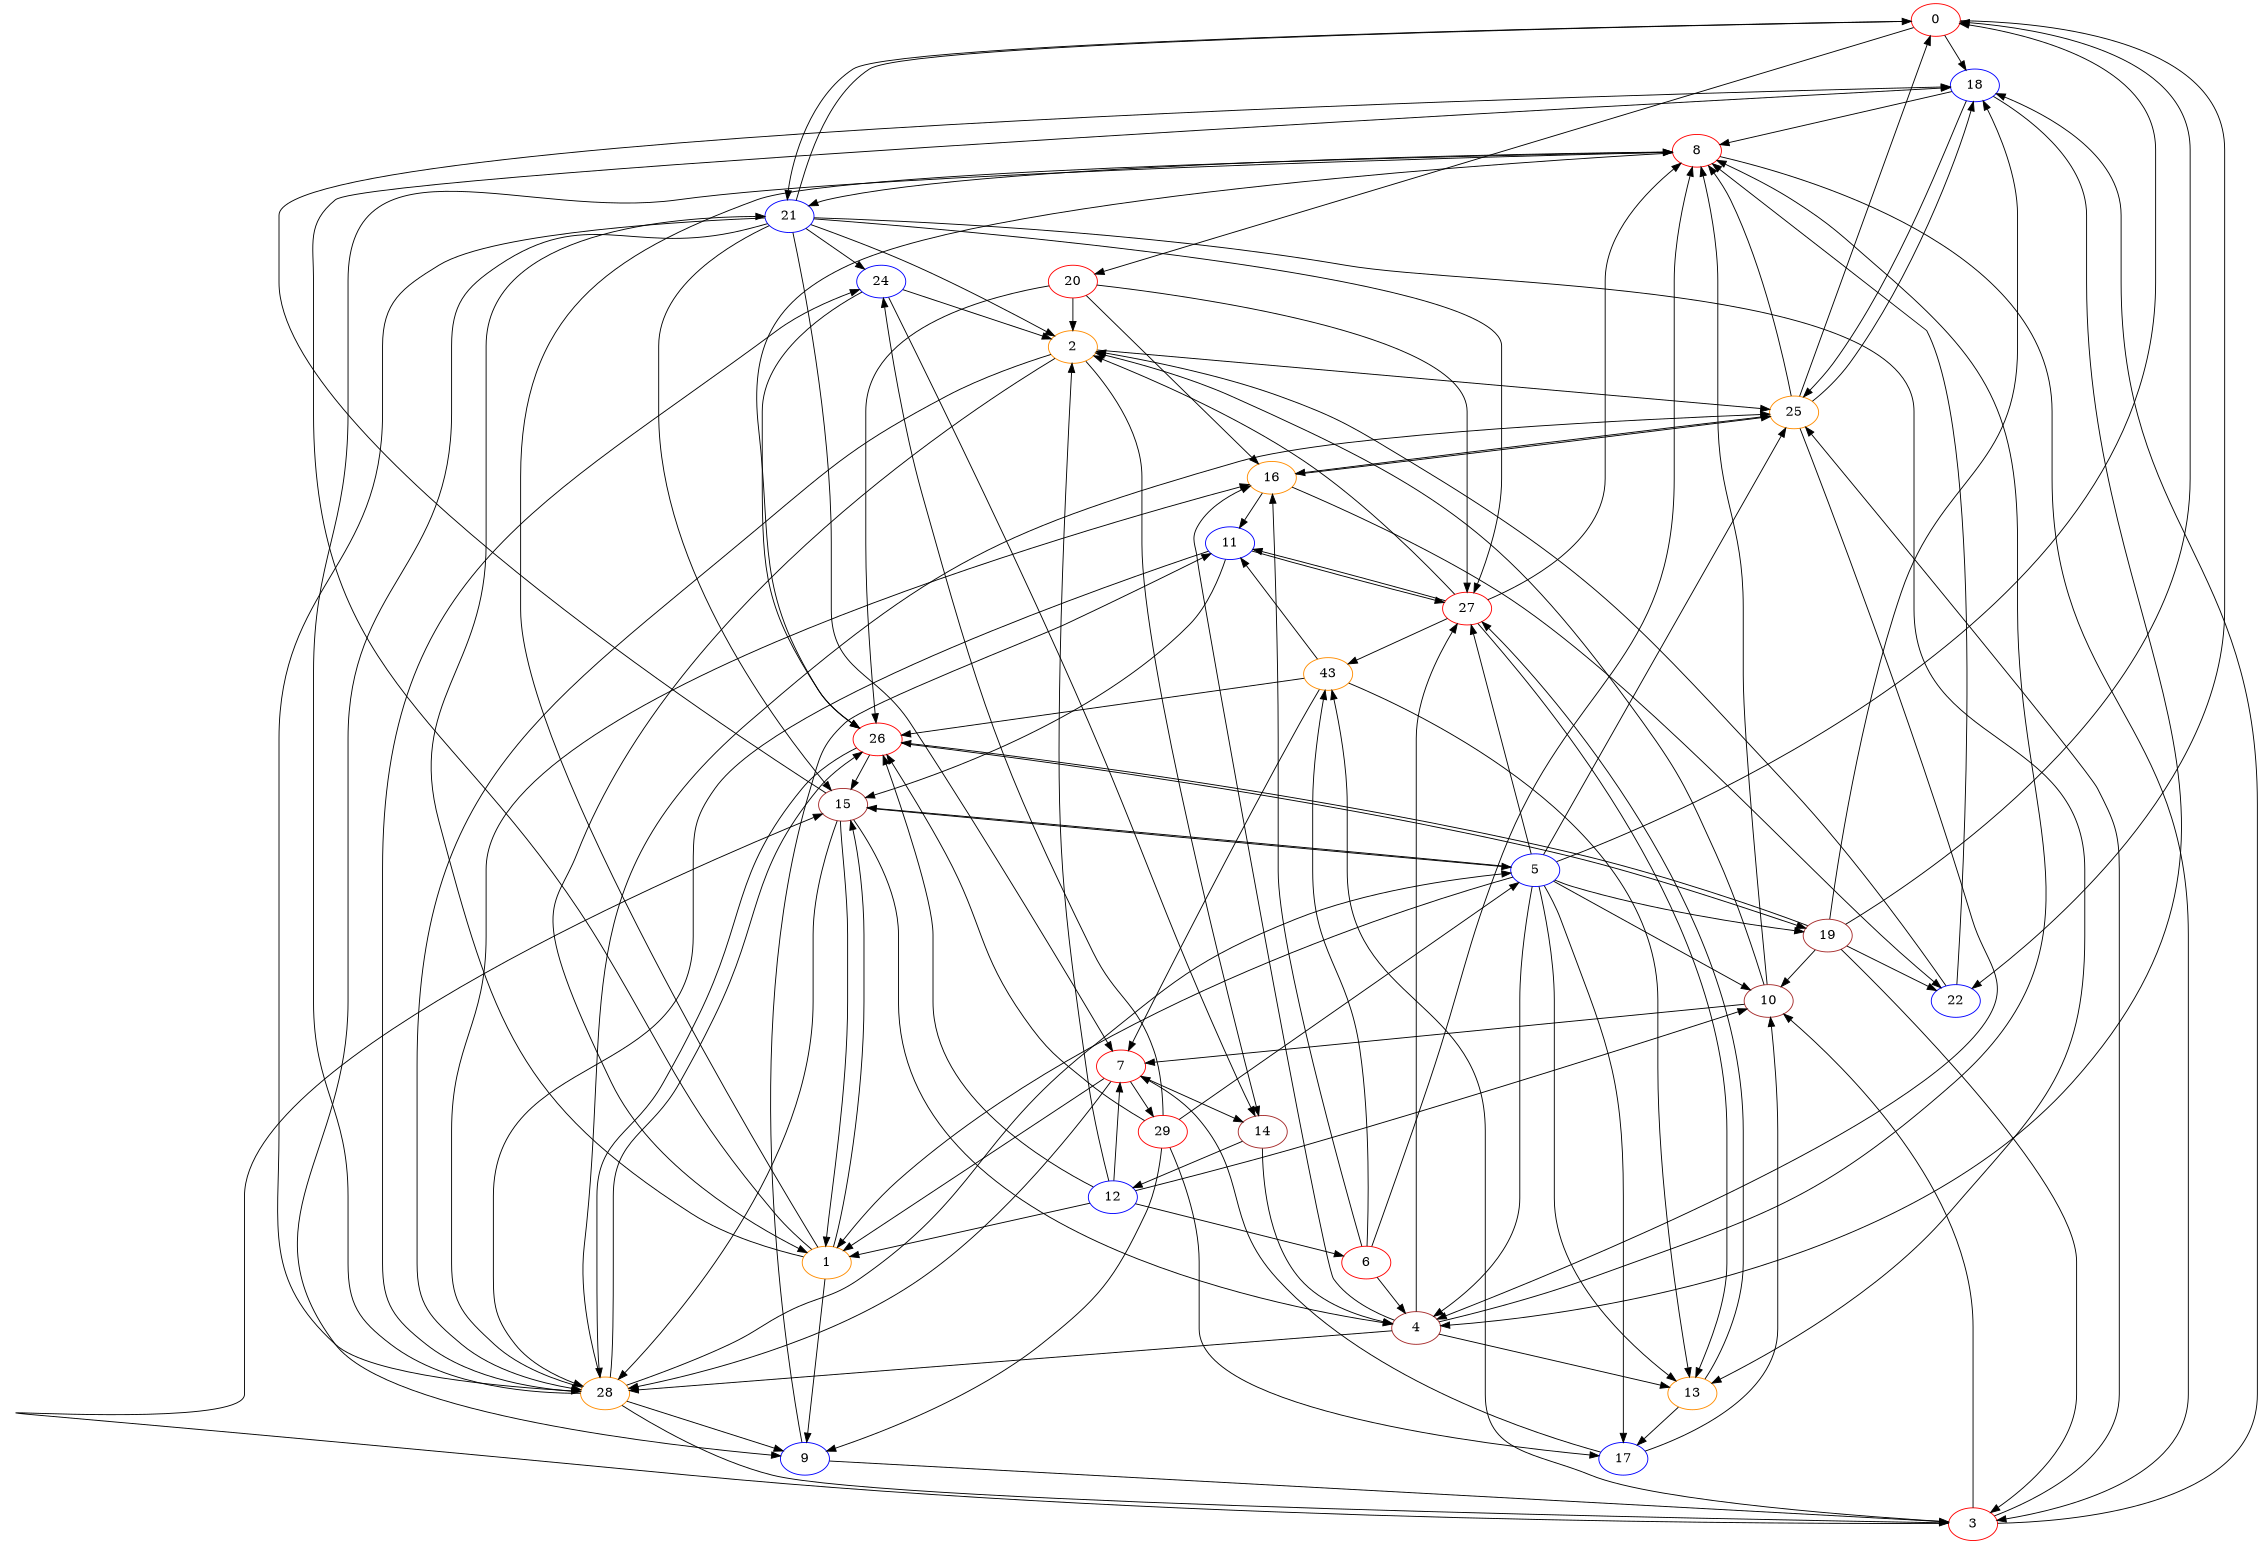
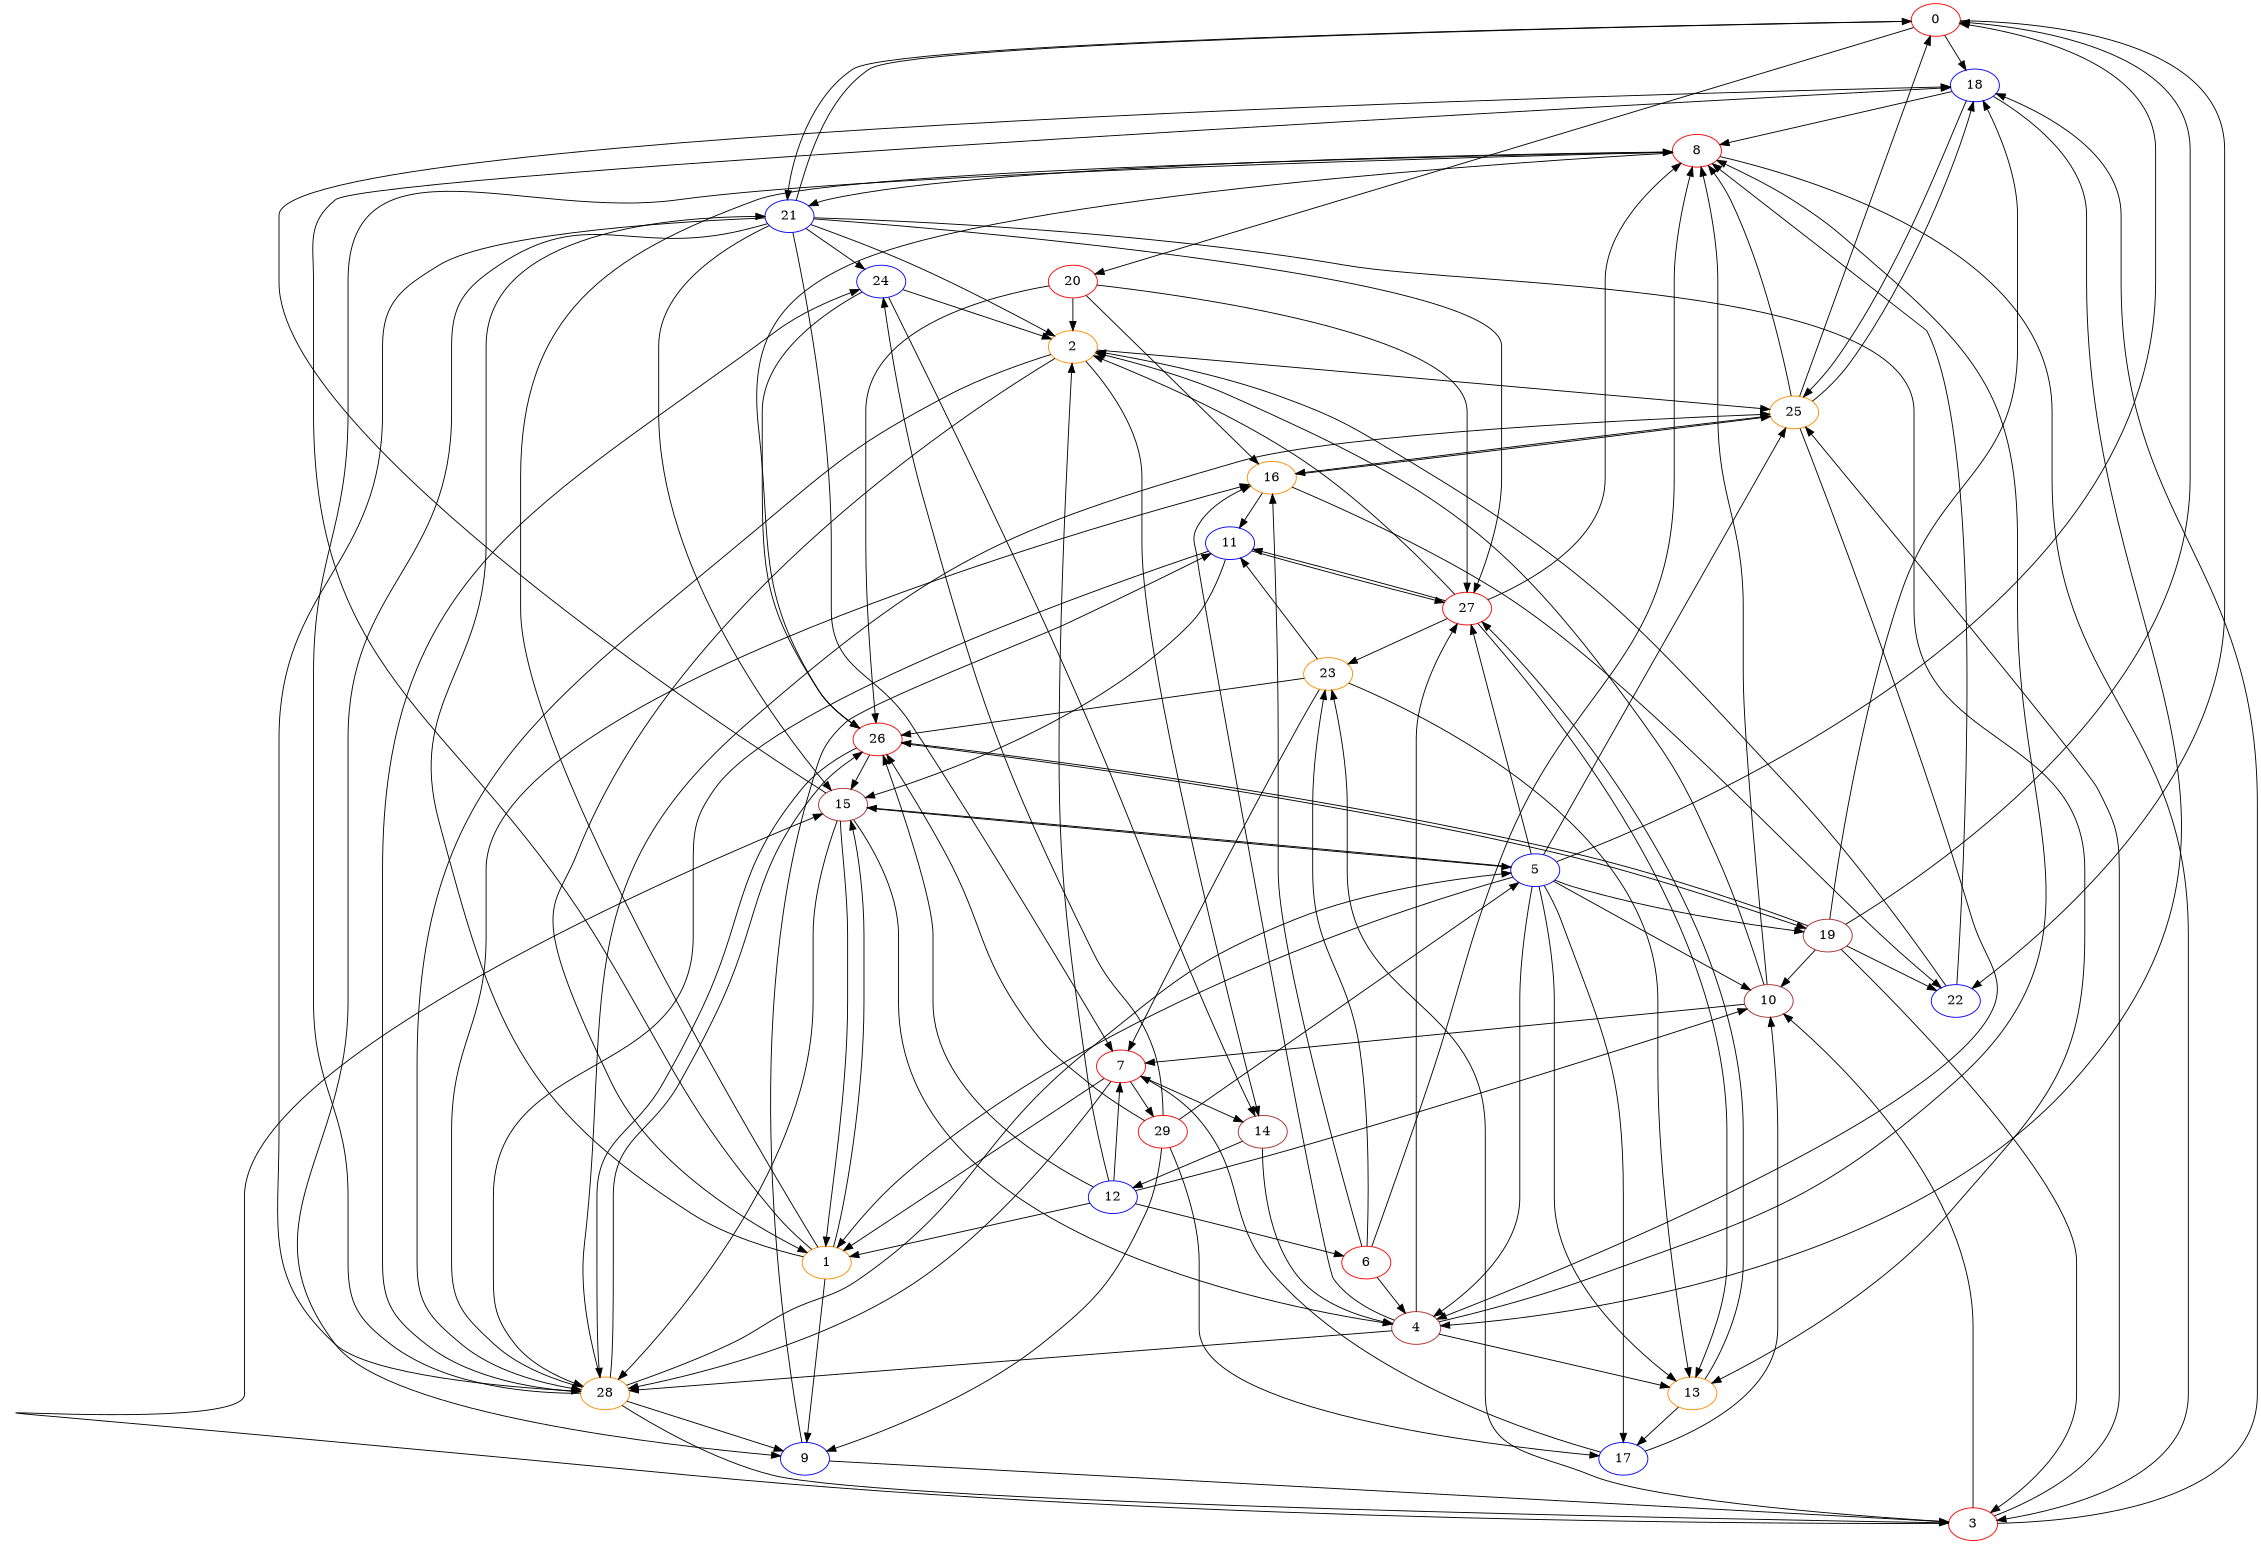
node "43": label "43" -> "23"
